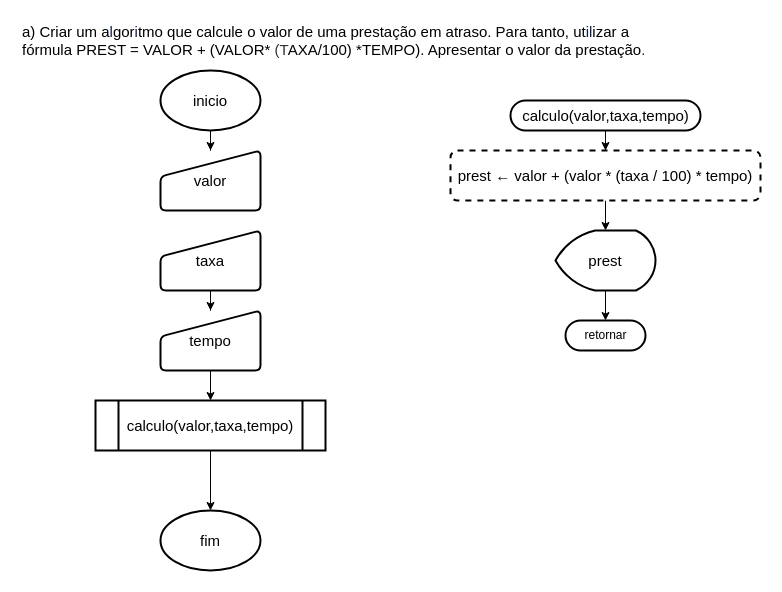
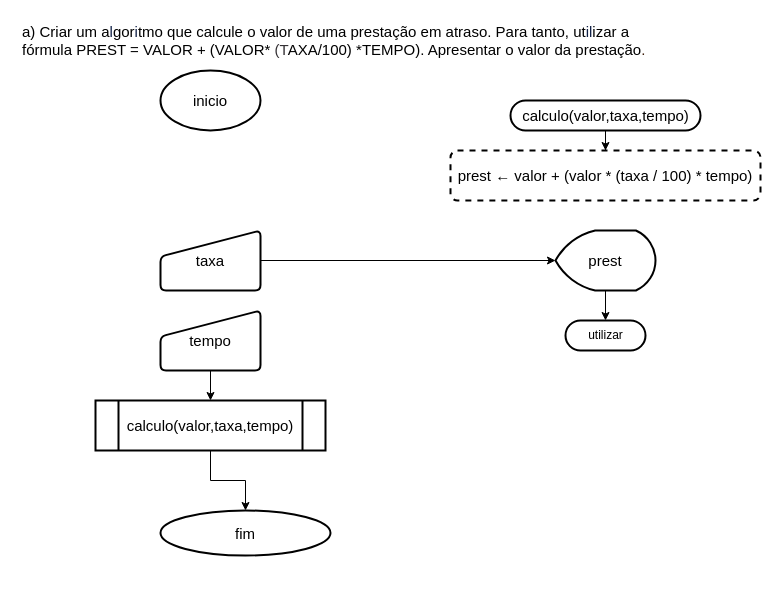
edge "inicio" -> "valor": removed
node "valor": removed
edge "prest ← valor + (valor * (taxa / 100) * tempo)" -> "prest": removed
edge "taxa" -> "tempo": now "taxa" -> "prest"
node "retornar": label "retornar" -> "utilizar"
node "fim": size 100x60 -> 170x45
